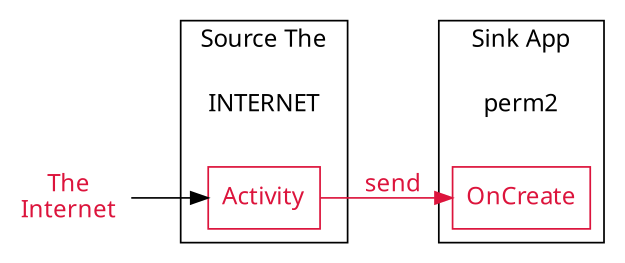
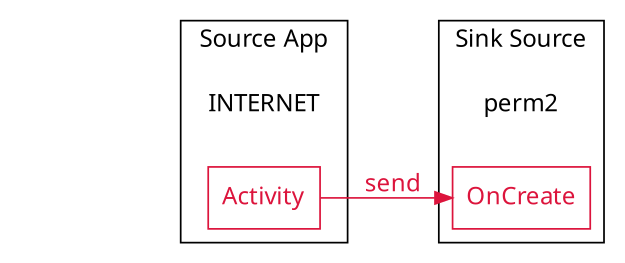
cluster "Source The": label "Source The" -> "Source App"
cluster "Sink App": label "Sink App" -> "Sink Source"
node "The Internet": removed
